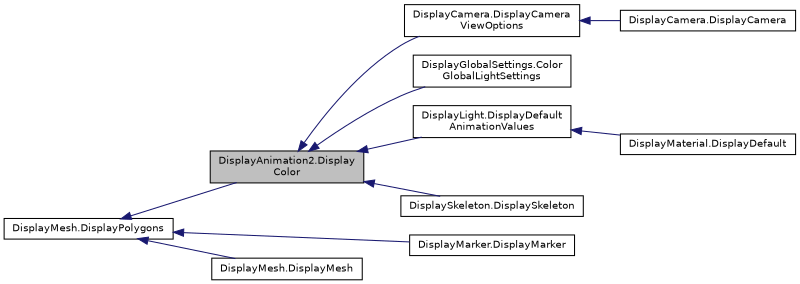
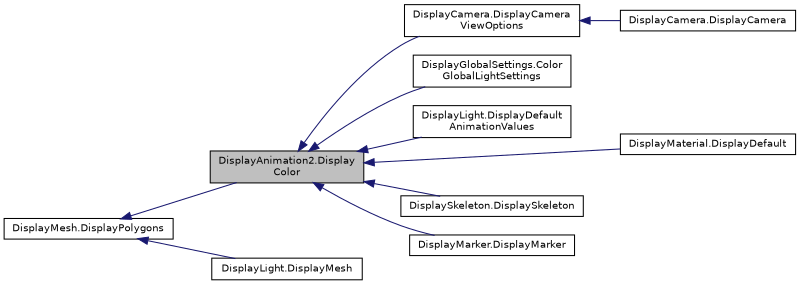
edge "DisplayMaterial.DisplayDefault" -> "DisplayLight.DisplayDefault AnimationValues": now "DisplayMaterial.DisplayDefault" -> "DisplayAnimation2.Display Color"
edge "DisplayMarker.DisplayMarker" -> "DisplayMesh.DisplayPolygons": now "DisplayMarker.DisplayMarker" -> "DisplayAnimation2.Display Color"
node "DisplayMesh.DisplayMesh": label "DisplayMesh.DisplayMesh" -> "DisplayLight.DisplayMesh"
